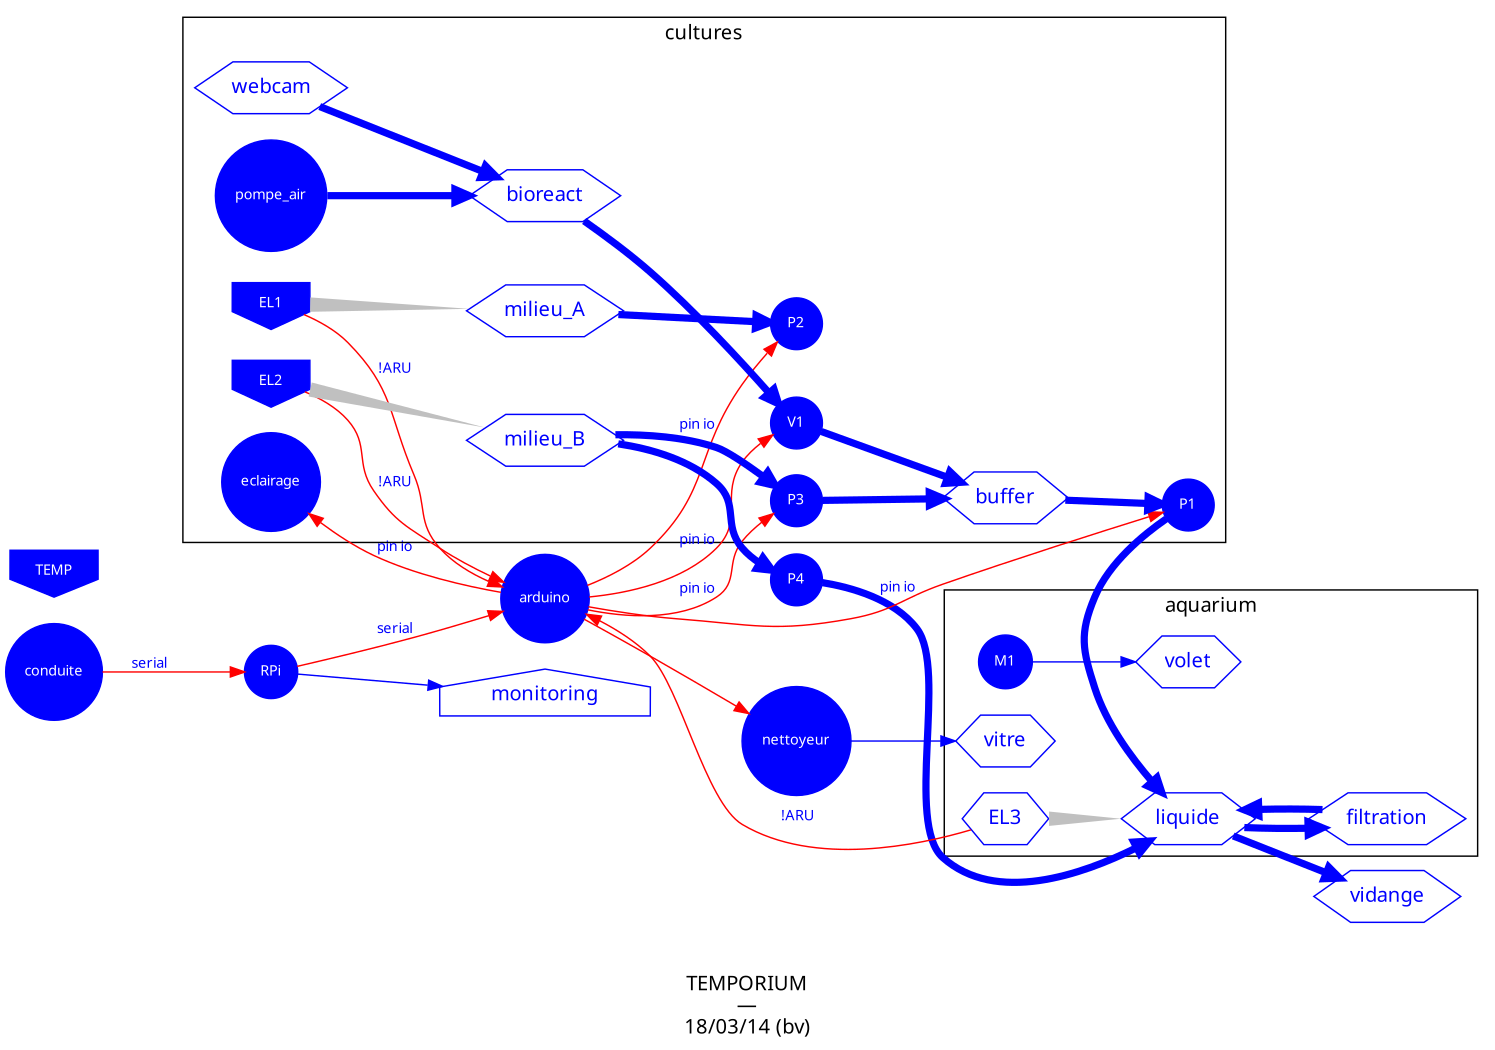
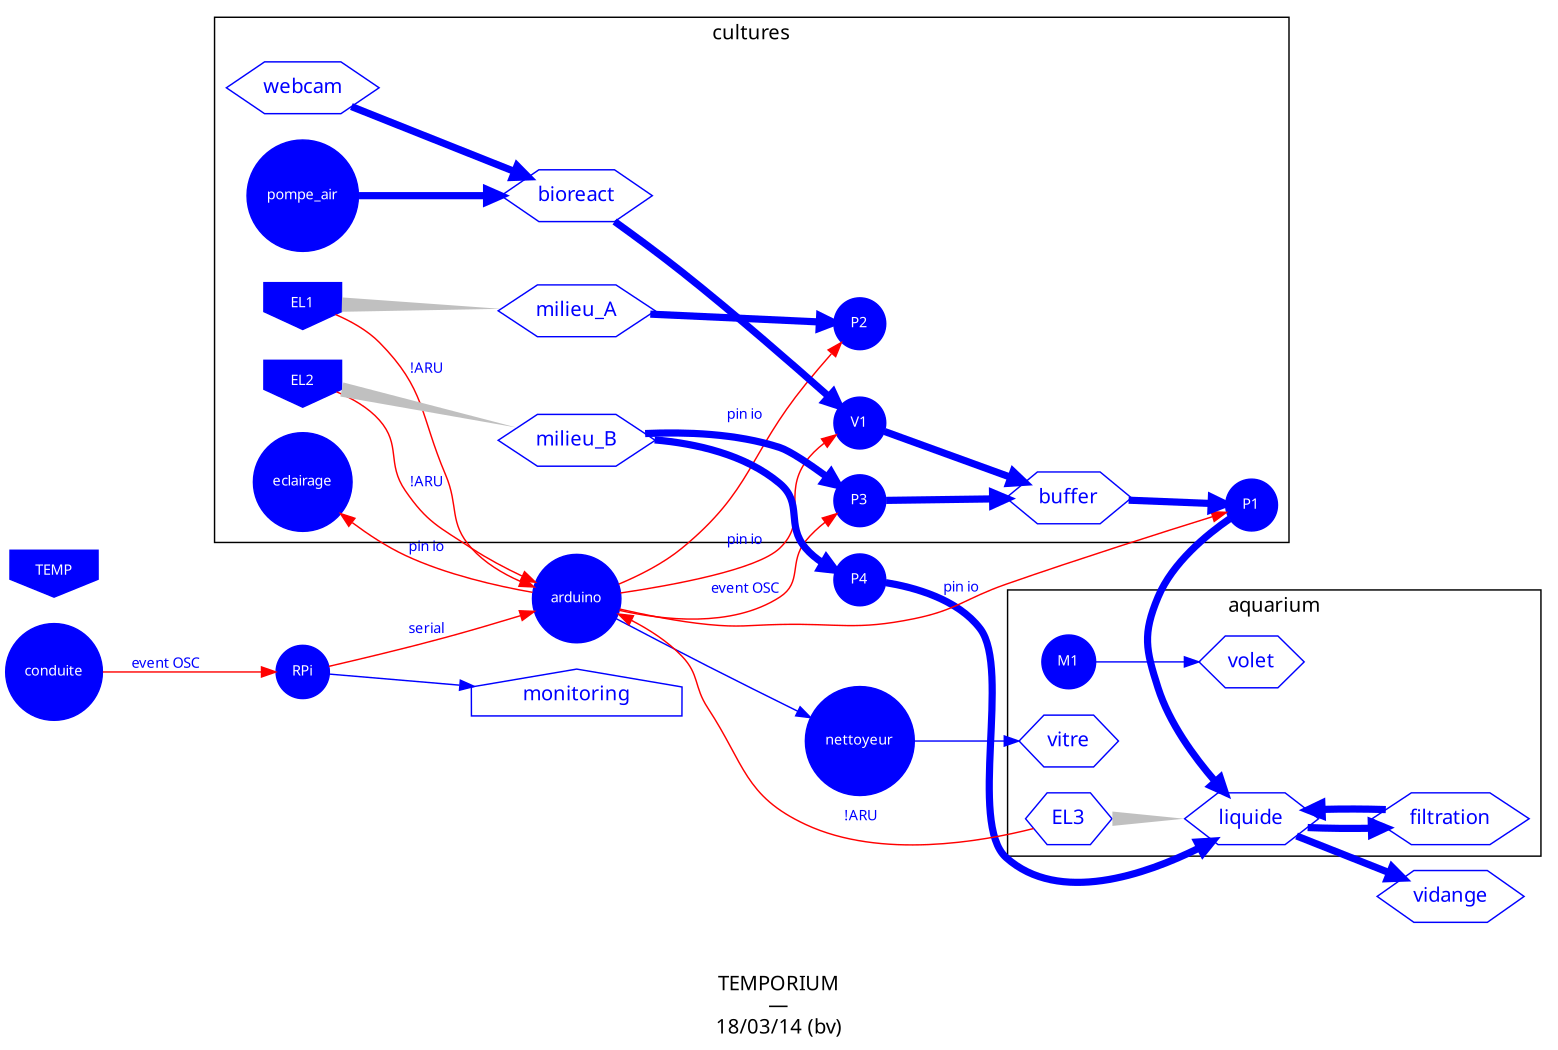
edge "arduino" -> "P3": label " pin io" -> " event OSC"
edge "conduite" -> "RPi": label " serial" -> " event OSC"
edge "arduino" -> "nettoyeur": color red -> blue
